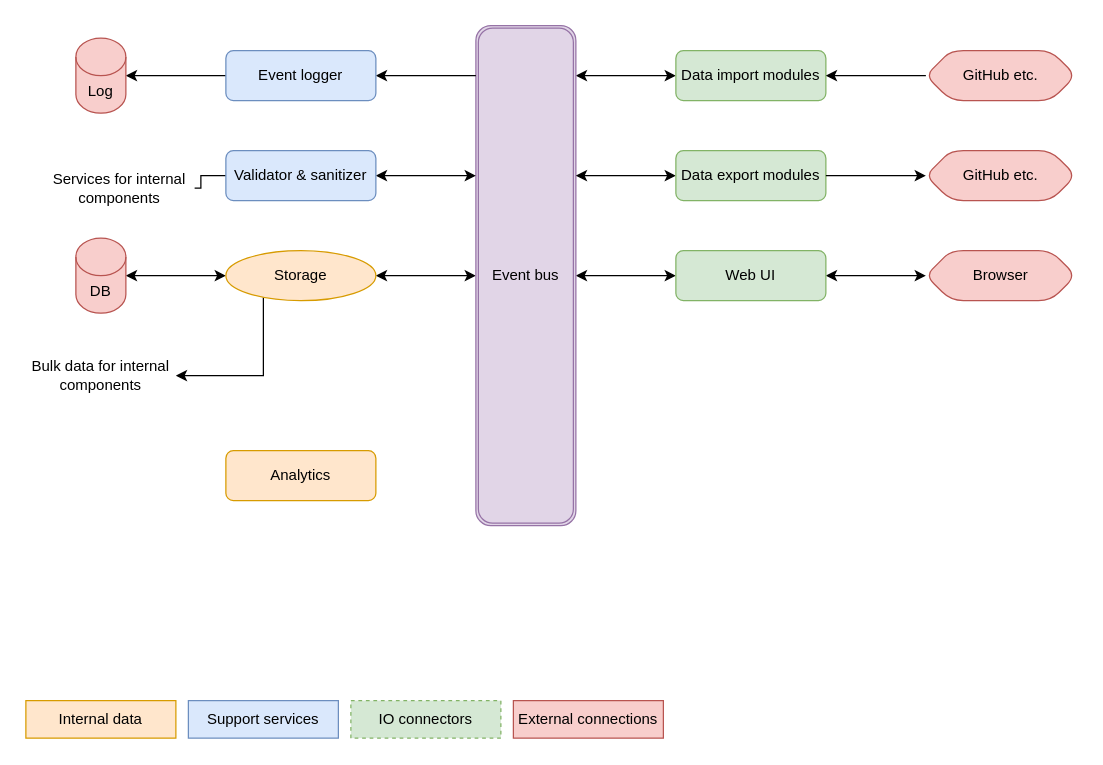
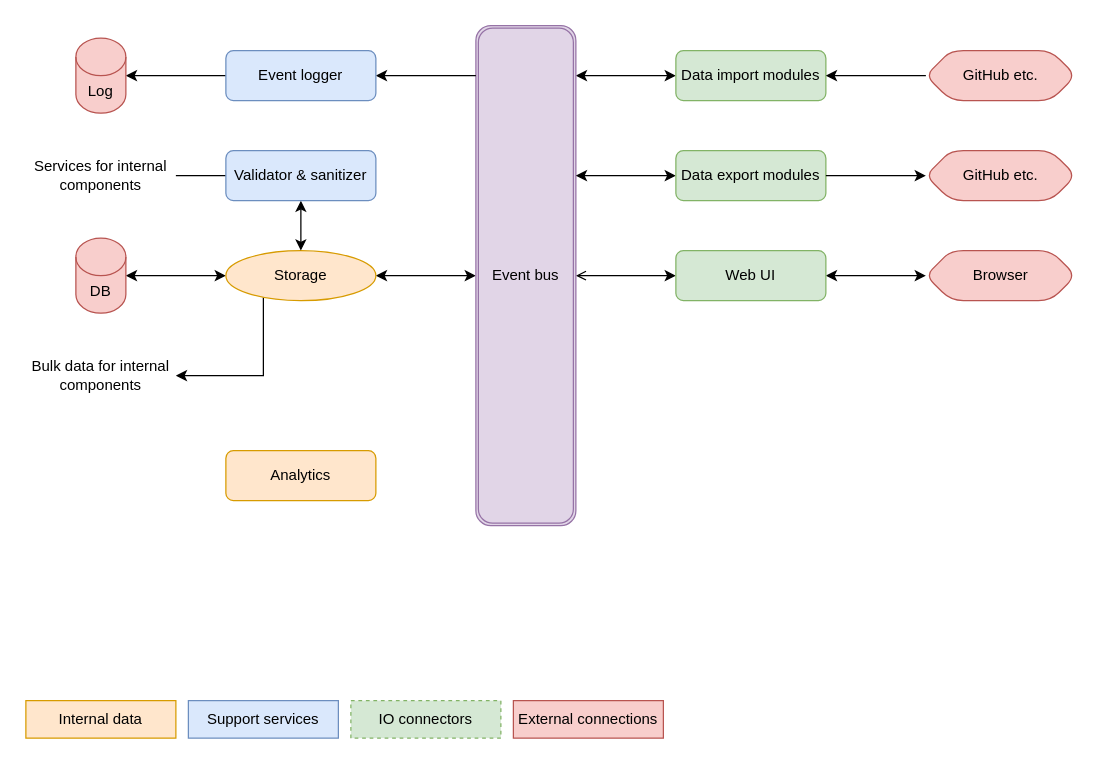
edge "Validator & sanitizer" -- "Event bus": now "Validator & sanitizer" -- "Storage"
node "Services for internal components": moved (119, 188) -> (101, 176)
edge "Event bus" -- "Web UI": arrowhead classic -> open
